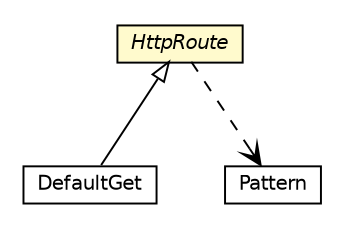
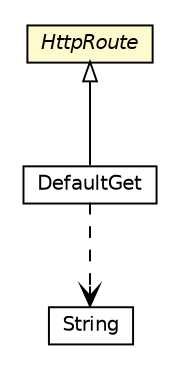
node "Pattern": removed
node "String": added
